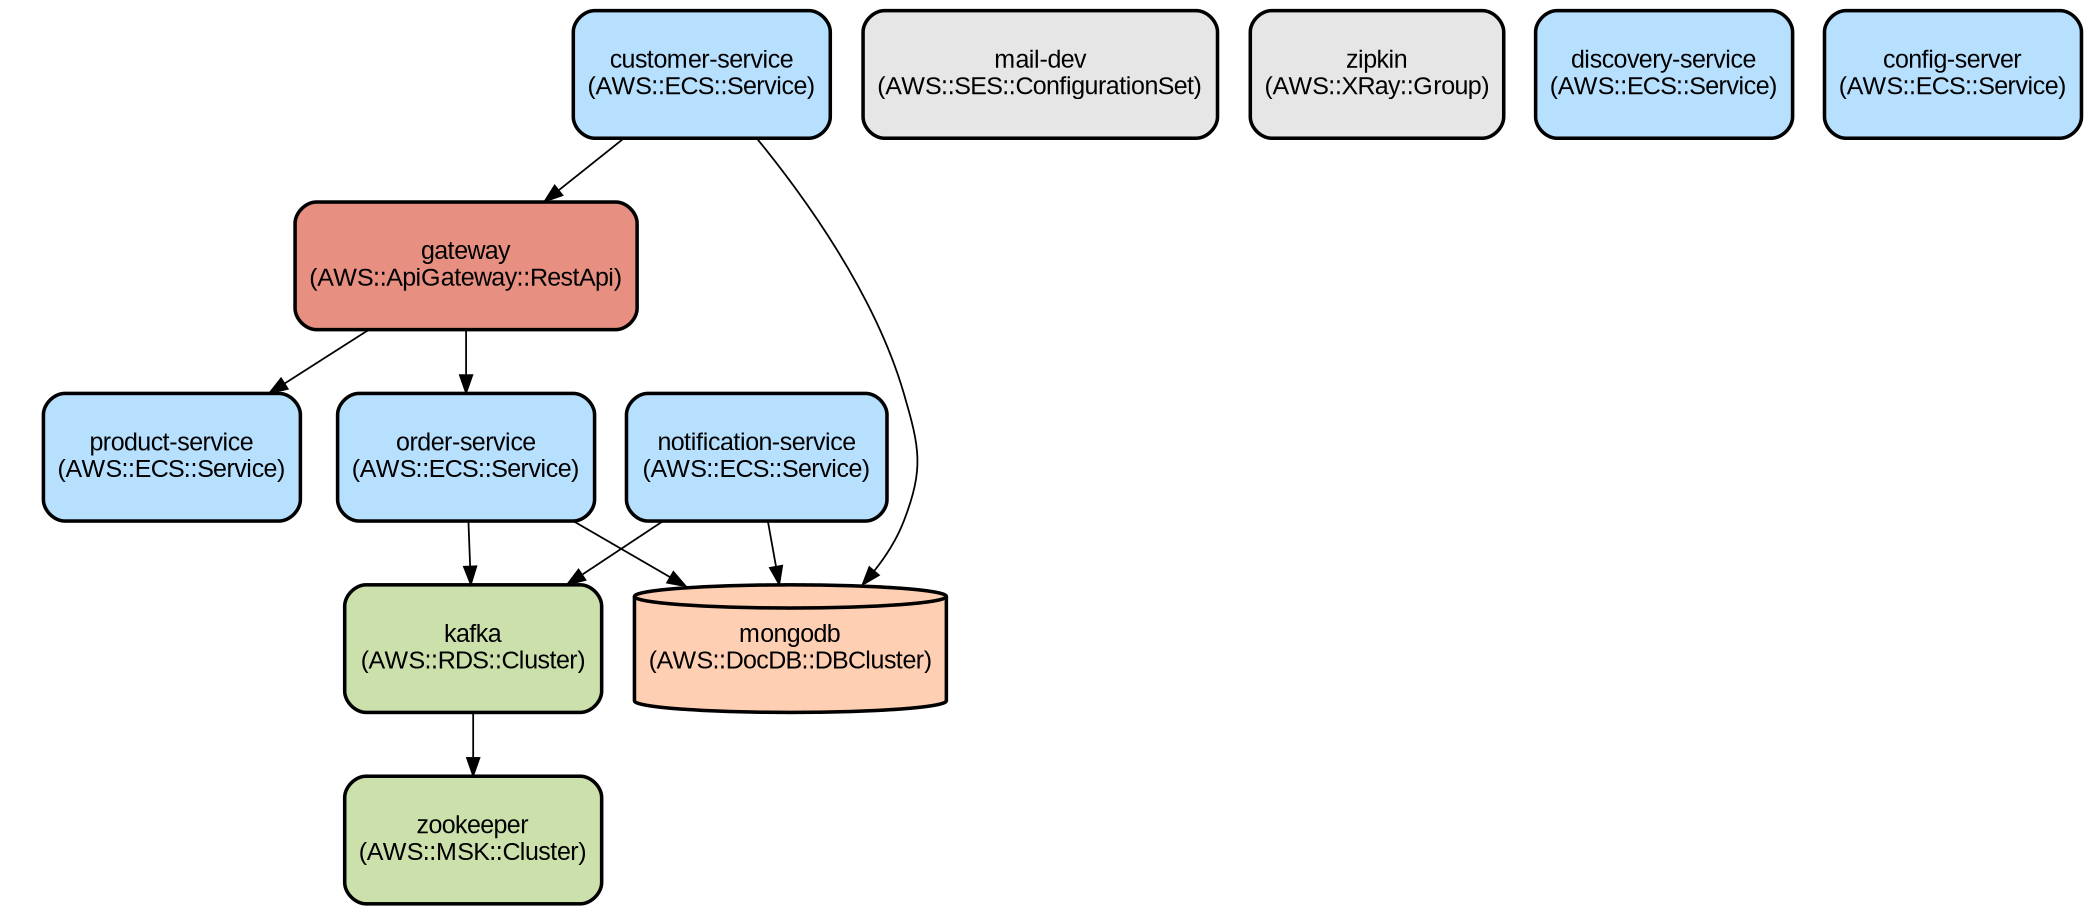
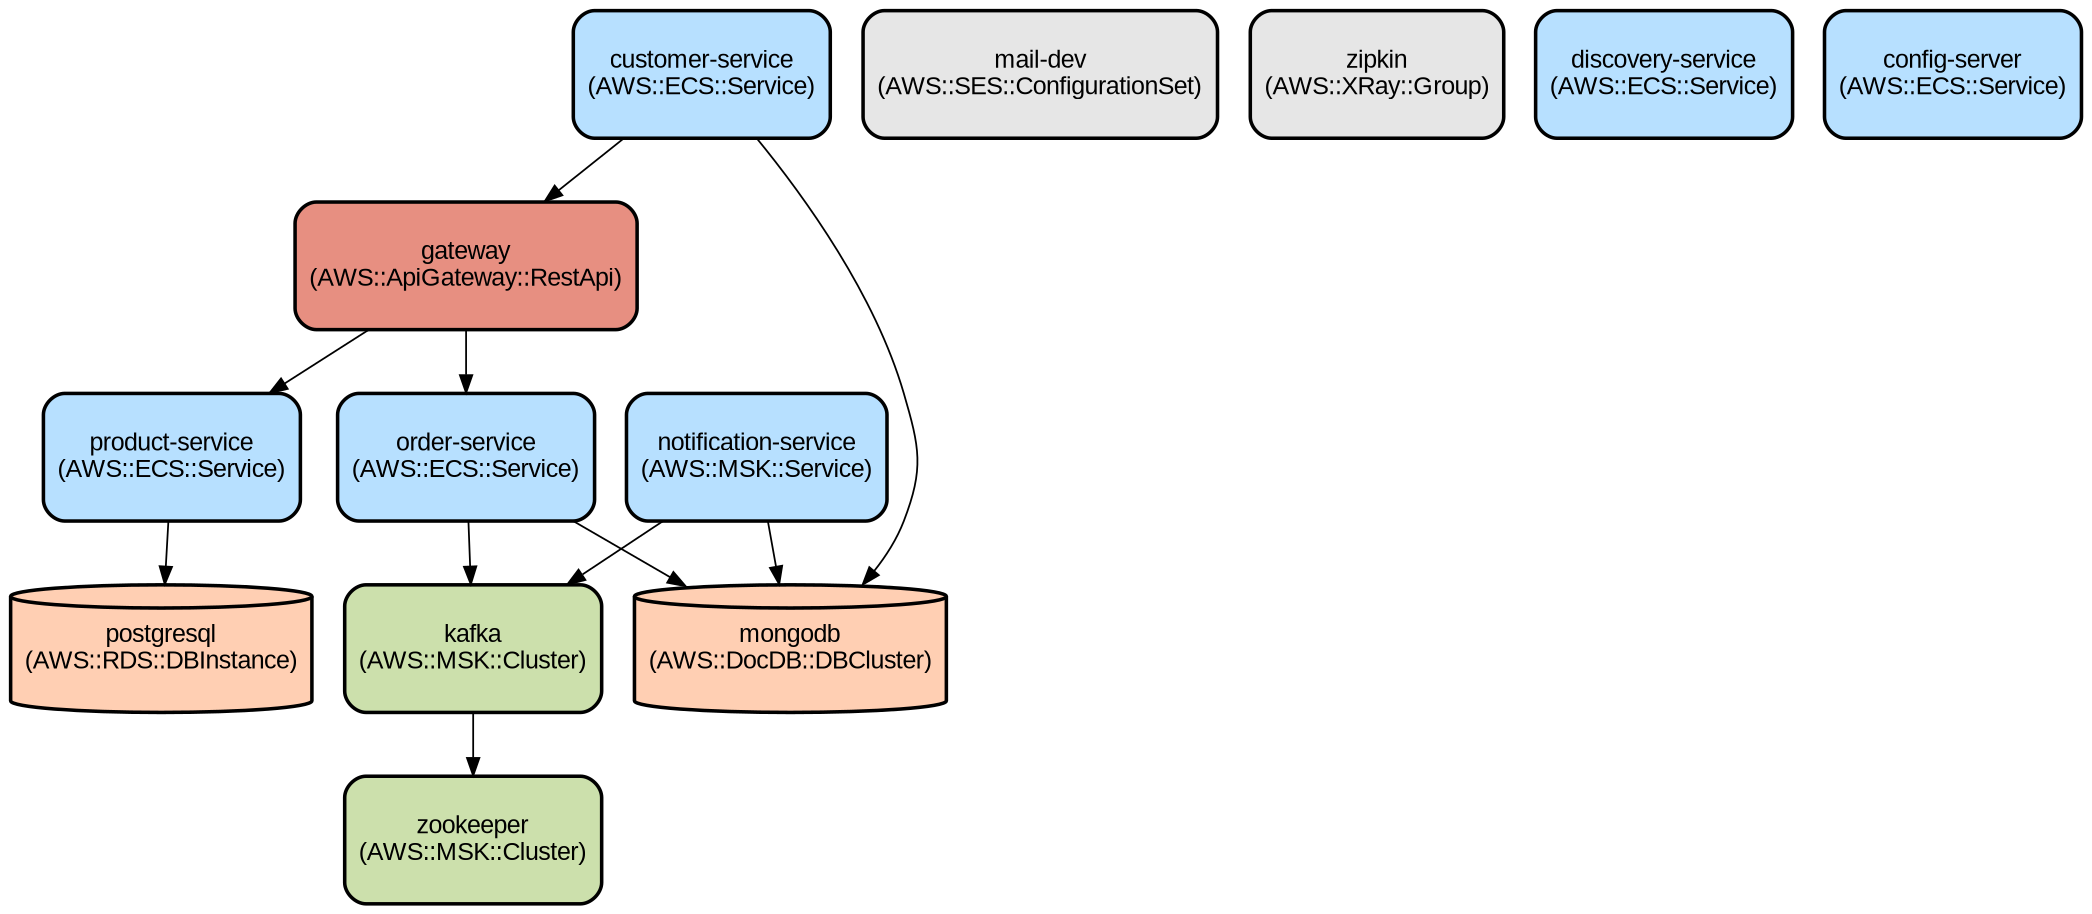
node "notification-service (AWS::ECS::Service)": label "notification-service (AWS::ECS::Service)" -> "notification-service (AWS::MSK::Service)"
node "postgresql (AWS::RDS::DBInstance)": added
node "kafka (AWS::RDS::Cluster)": label "kafka (AWS::RDS::Cluster)" -> "kafka (AWS::MSK::Cluster)"
